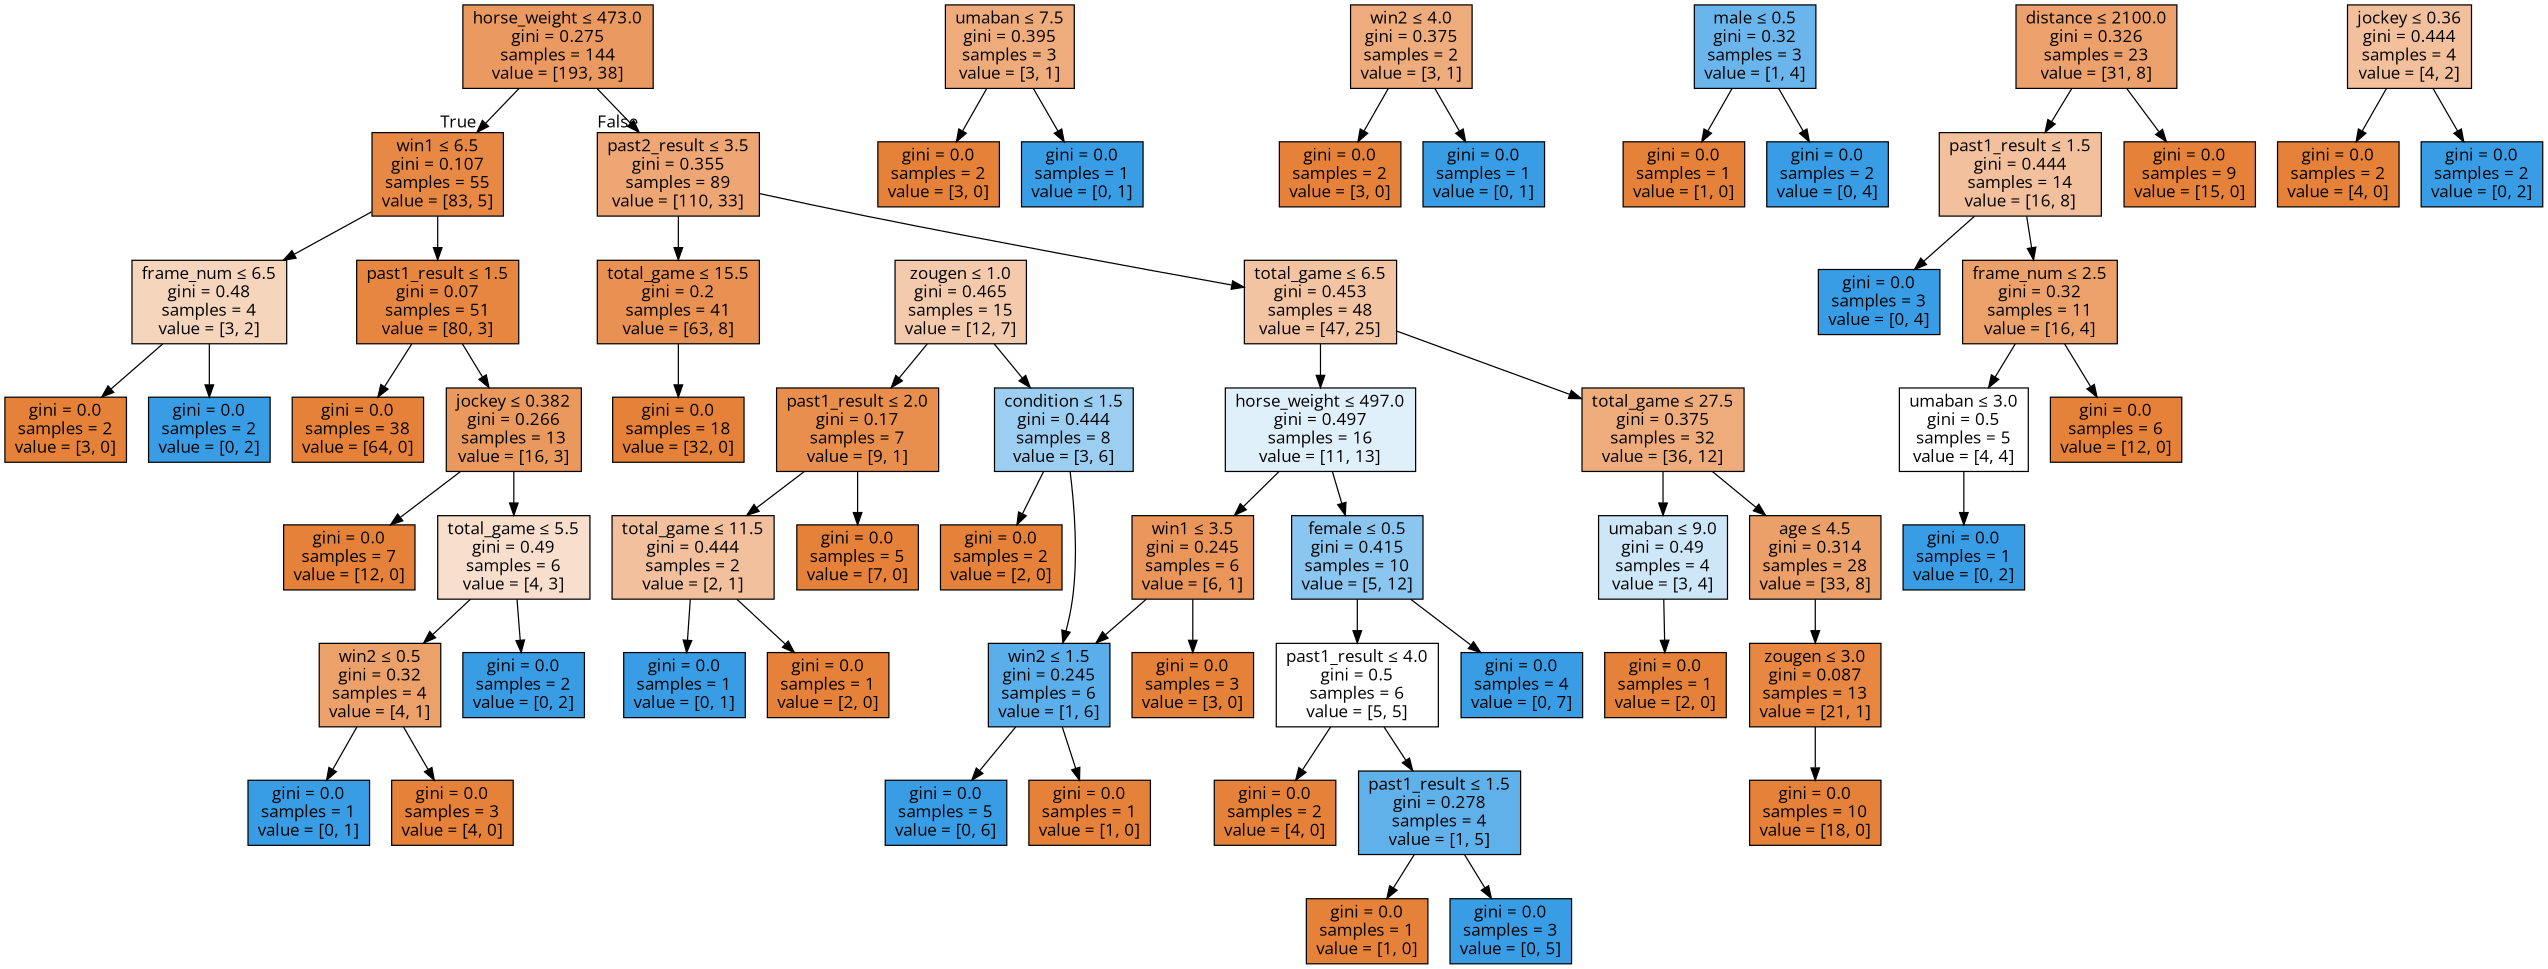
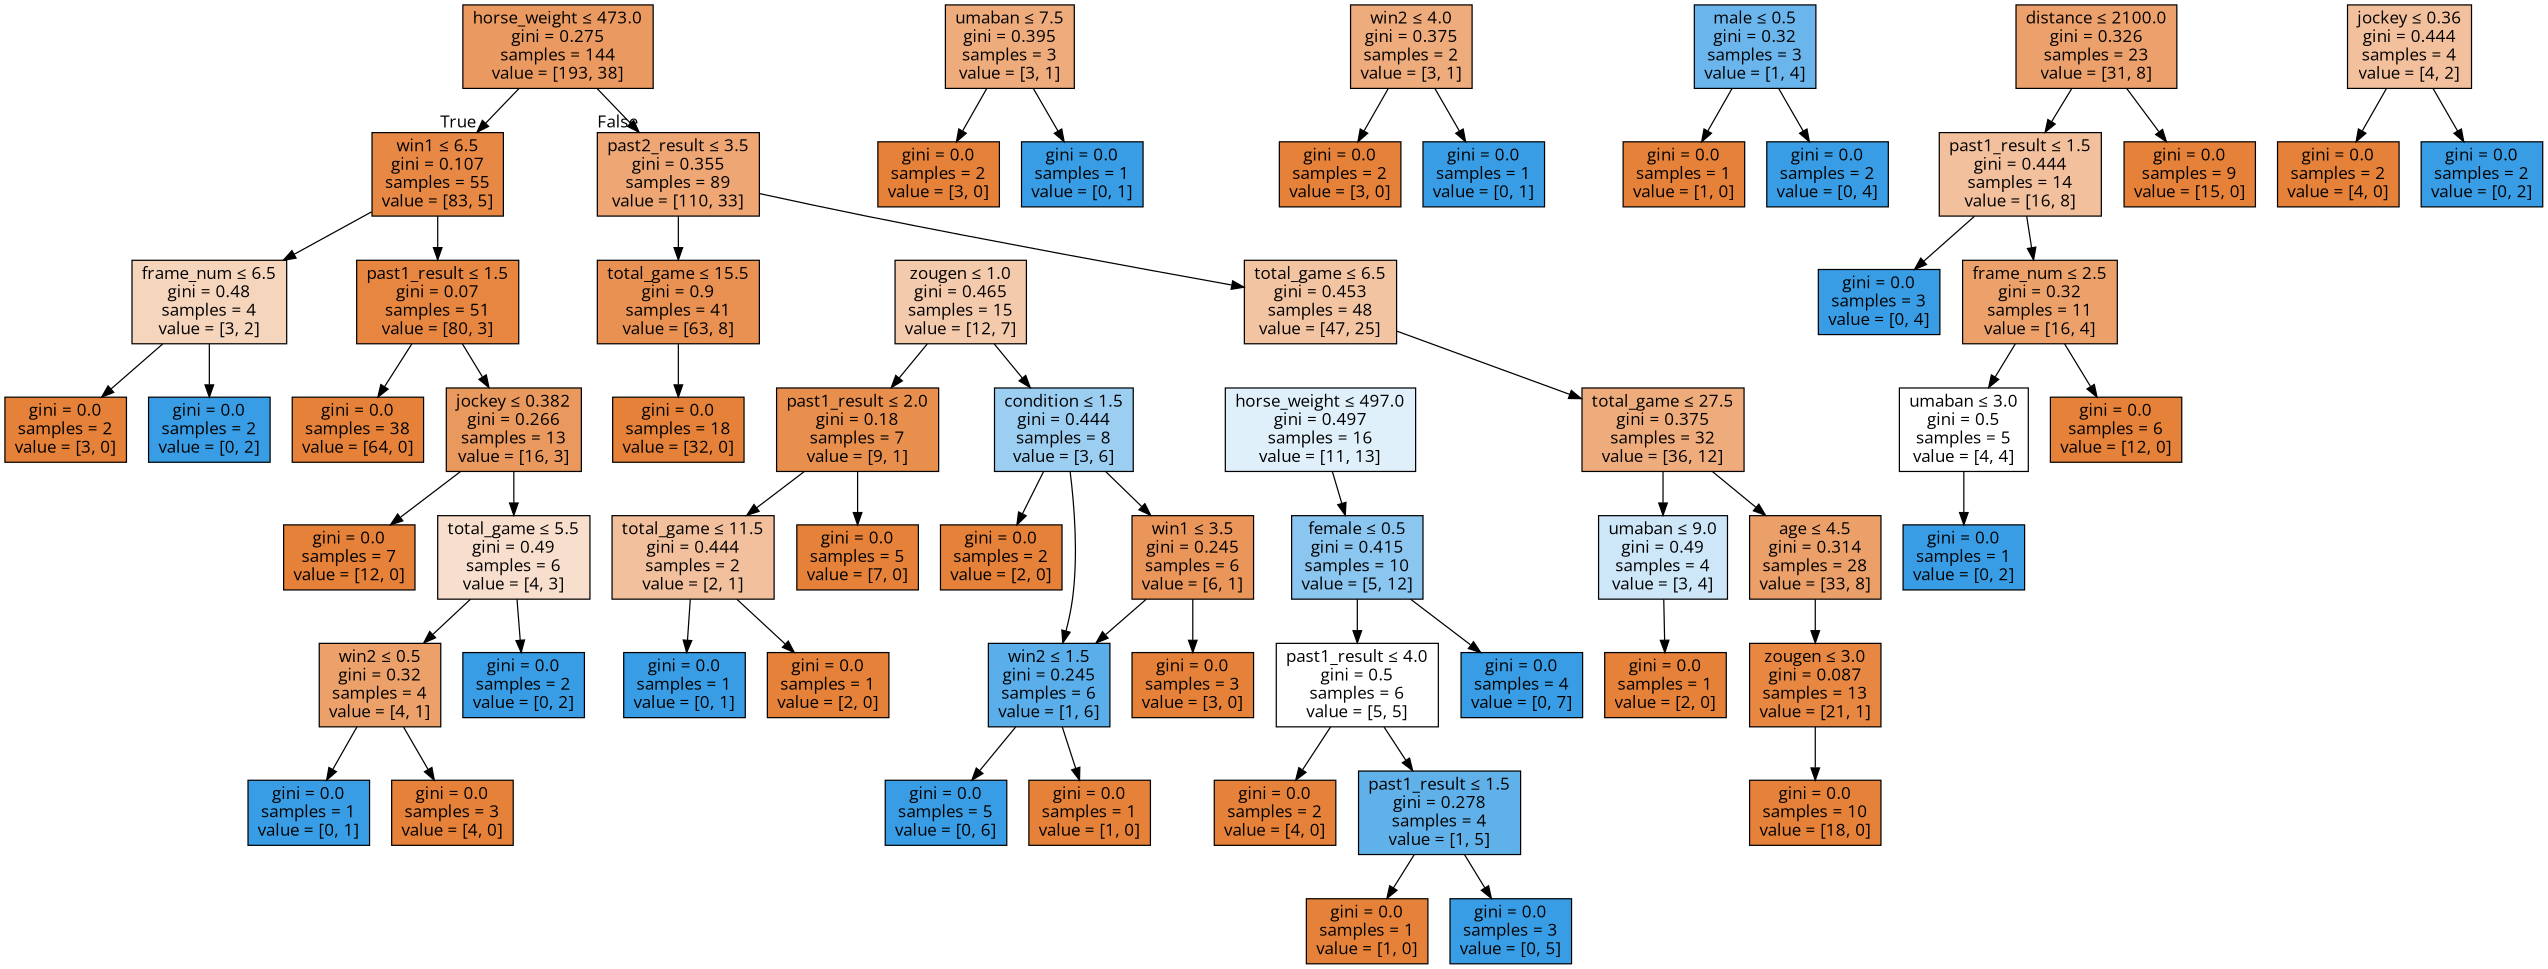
node "total_game ≤ 15.5": text "gini = 0.2" -> "gini = 0.9"
edge "total_game ≤ 6.5" -> "horse_weight ≤ 497.0": removed
node "past1_result ≤ 2.0": text "gini = 0.17" -> "gini = 0.18"
edge "horse_weight ≤ 497.0" -> "win1 ≤ 3.5": now "condition ≤ 1.5" -> "win1 ≤ 3.5"
